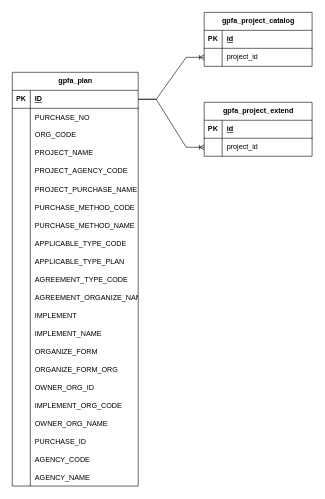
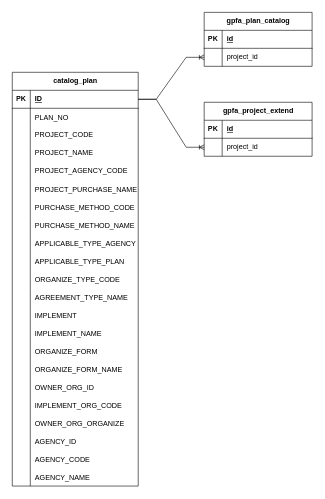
node "gpfa_project_catalog": label "gpfa_project_catalog" -> "gpfa_plan_catalog"
node "gpfa_plan": label "gpfa_plan" -> "catalog_plan"
node "PURCHASE_NO": label "PURCHASE_NO" -> "PLAN_NO"
node "ORG_CODE": label "ORG_CODE" -> "PROJECT_CODE"
node "APPLICABLE_TYPE_CODE": label "APPLICABLE_TYPE_CODE" -> "APPLICABLE_TYPE_AGENCY"
node "AGREEMENT_TYPE_CODE": label "AGREEMENT_TYPE_CODE" -> "ORGANIZE_TYPE_CODE"
node "AGREEMENT_ORGANIZE_NAME": label "AGREEMENT_ORGANIZE_NAME" -> "AGREEMENT_TYPE_NAME"
node "ORGANIZE_FORM_ORG": label "ORGANIZE_FORM_ORG" -> "ORGANIZE_FORM_NAME"
node "OWNER_ORG_NAME": label "OWNER_ORG_NAME" -> "OWNER_ORG_ORGANIZE"
node "PURCHASE_ID": label "PURCHASE_ID" -> "AGENCY_ID"
